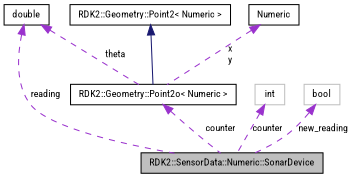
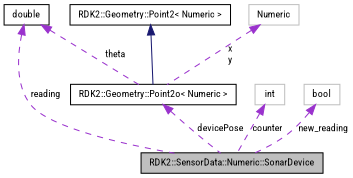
node "Numeric": color black -> grey75
edge "RDK2::SensorData::Numeric::SonarDevice" -> "RDK2::Geometry::Point2o< Numeric >": label "counter" -> "devicePose"
